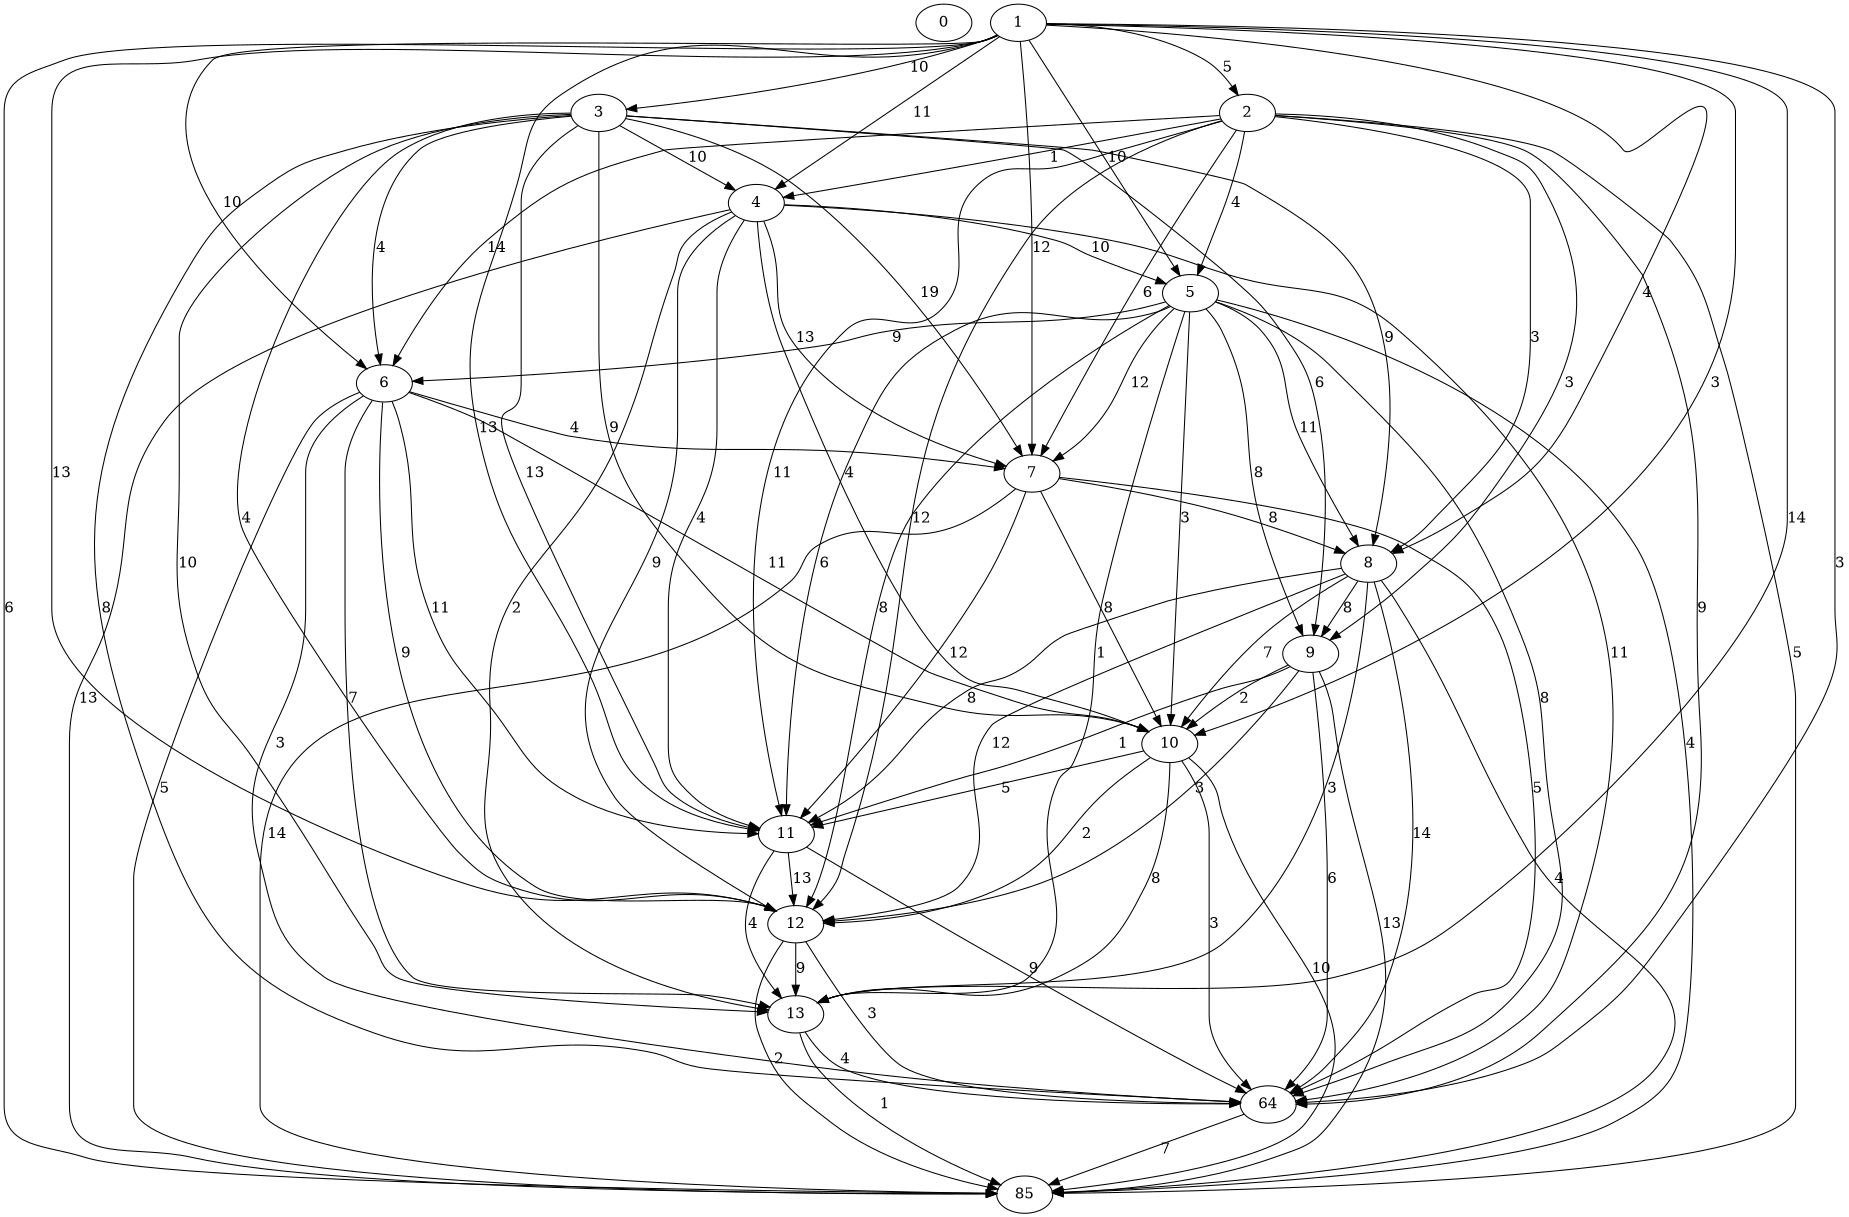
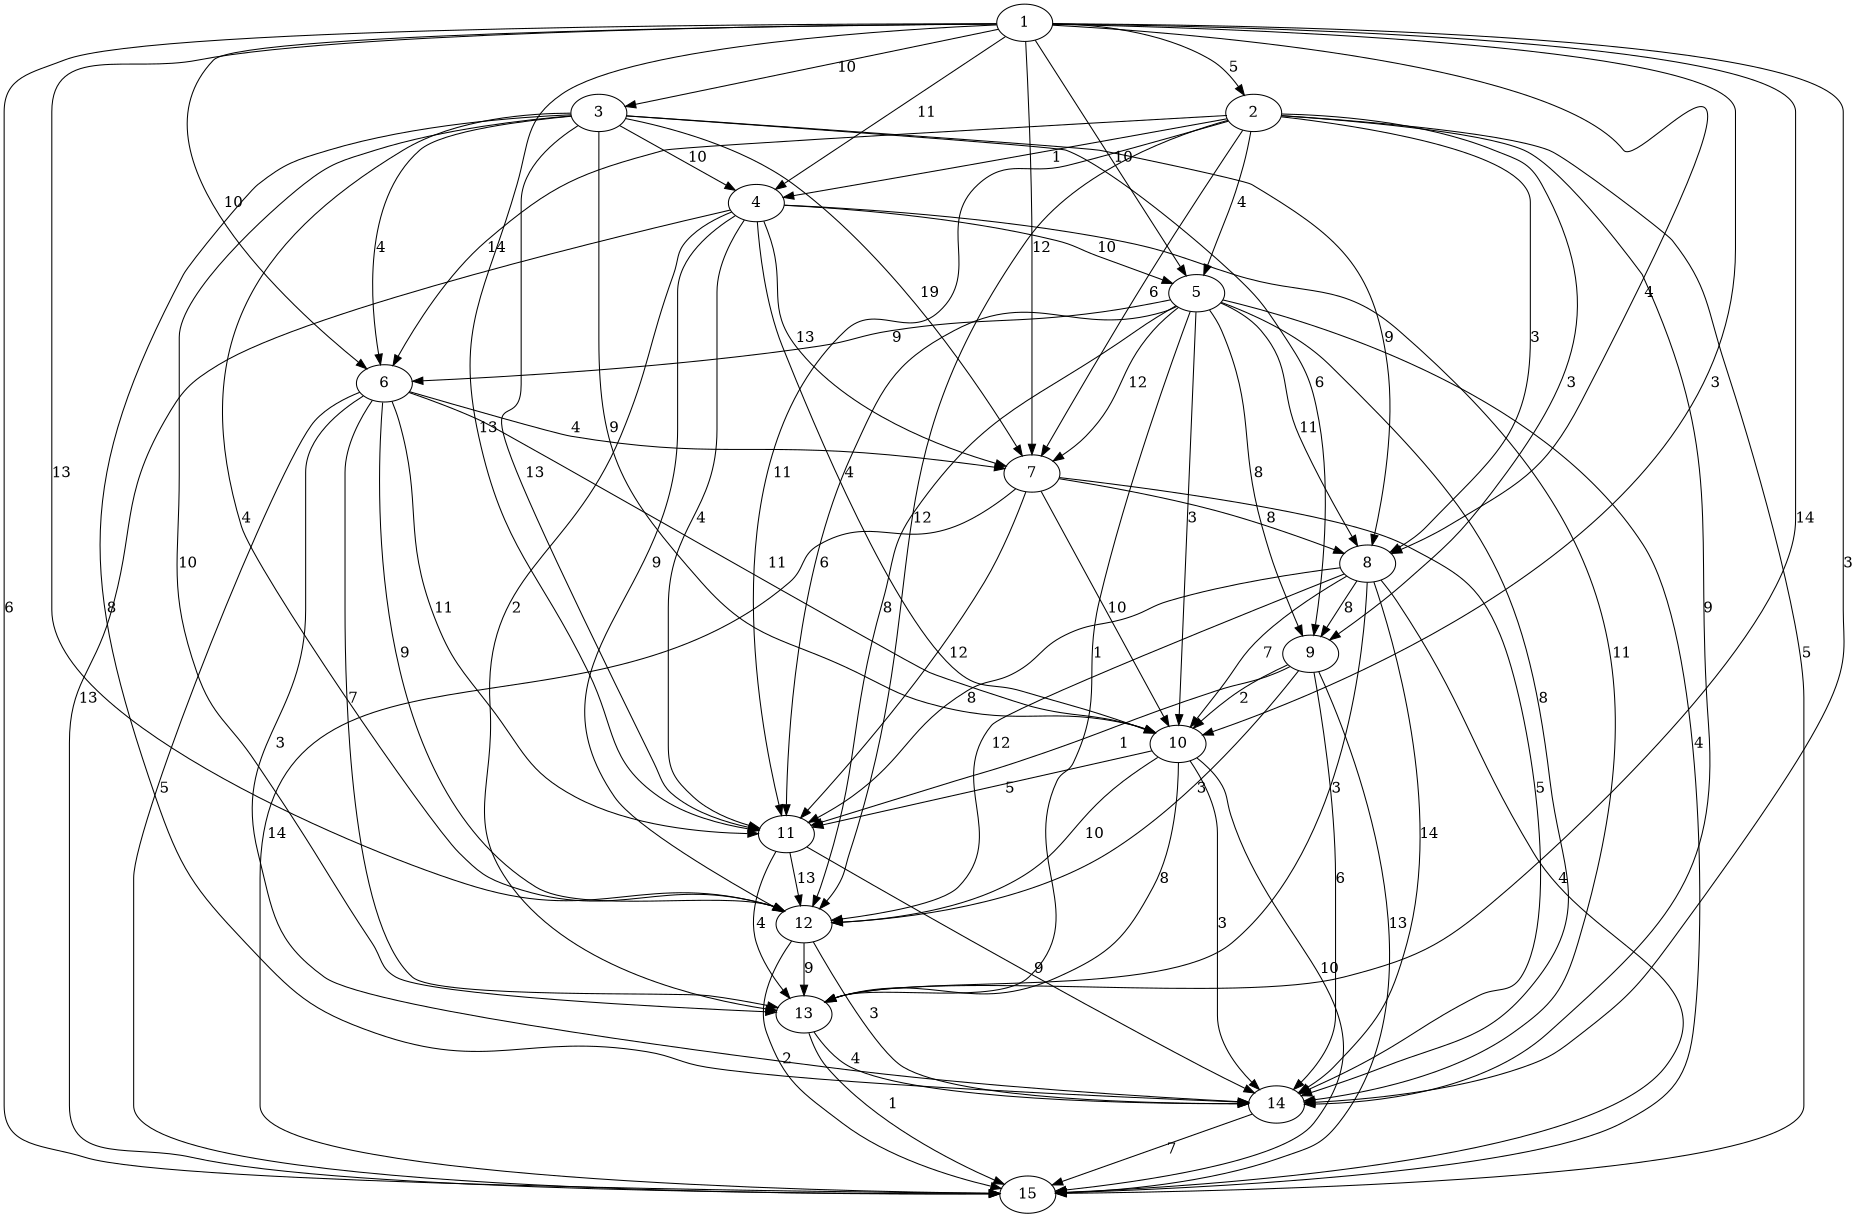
node "0": removed
edge "7" -> "10": label "8" -> "10"
edge "10" -> "12": label "2" -> "10"
node "64": label "64" -> "14"
node "85": label "85" -> "15"
